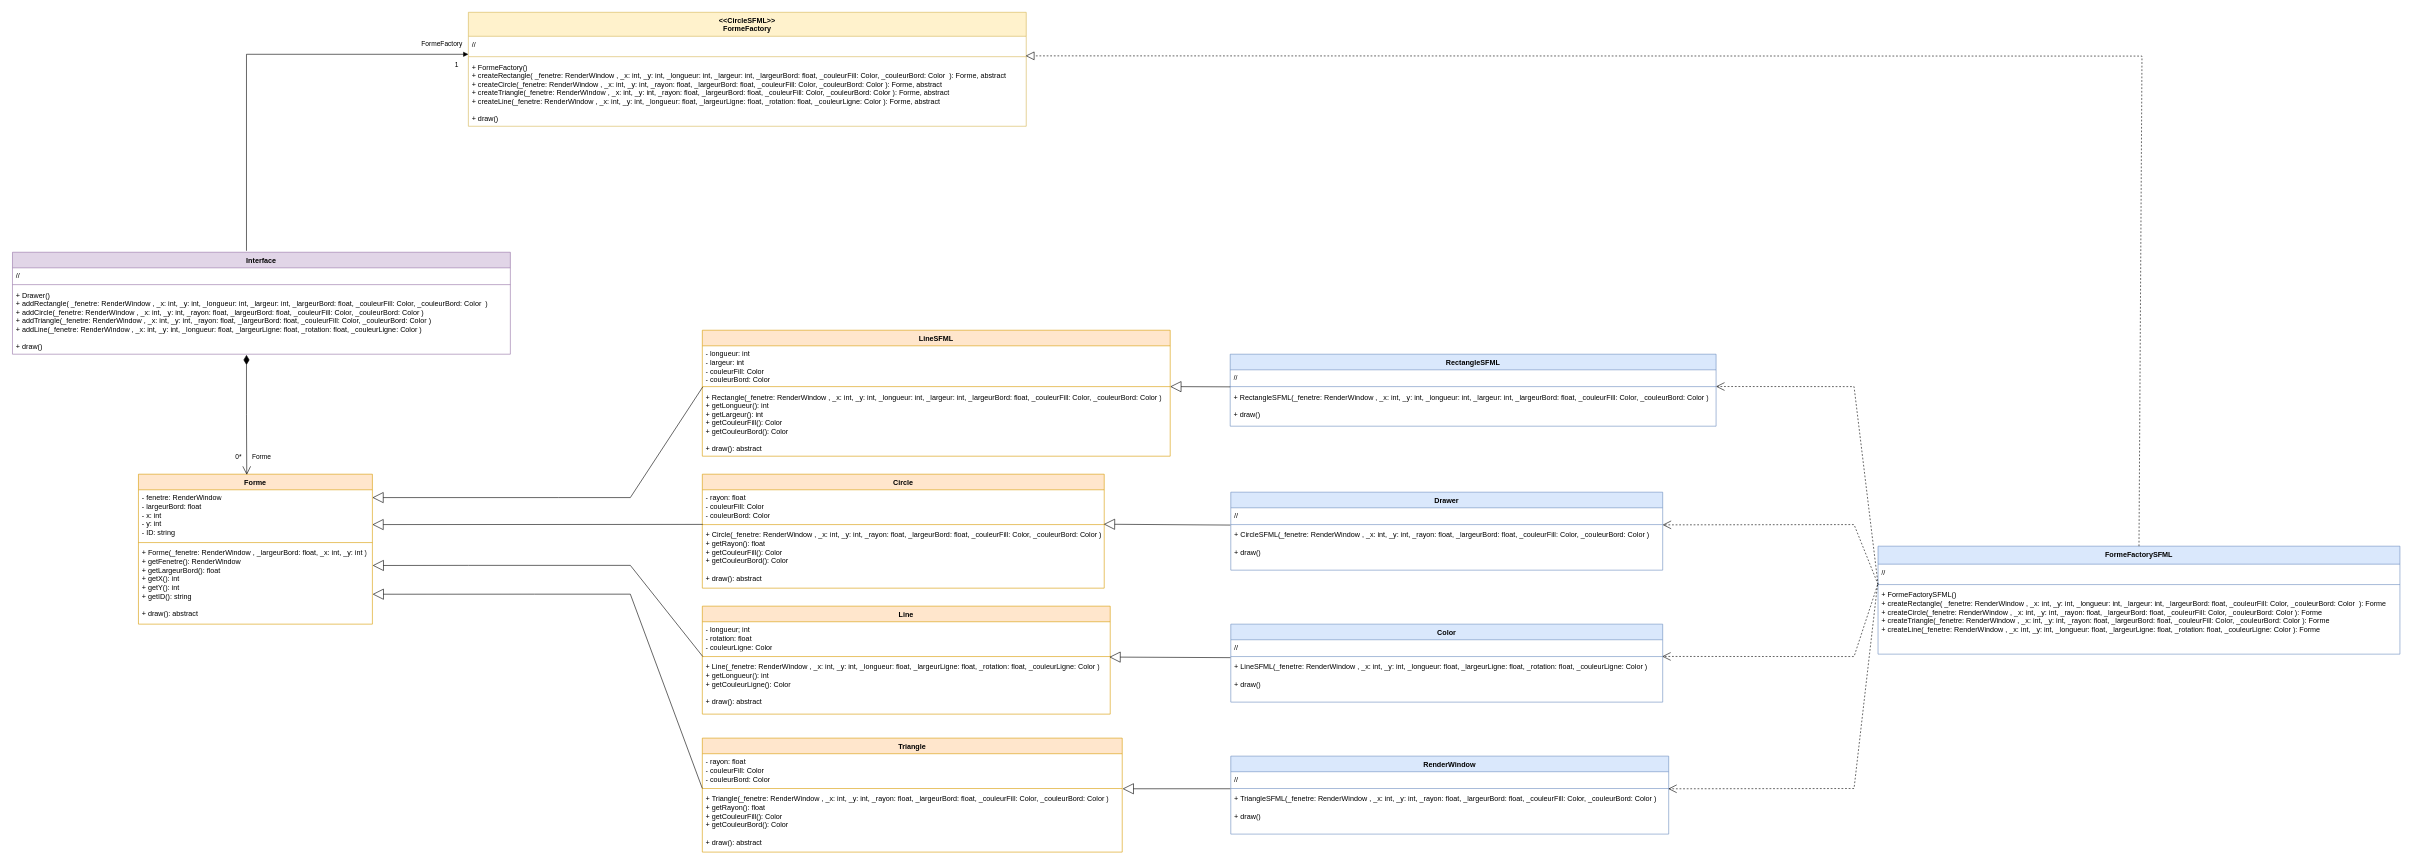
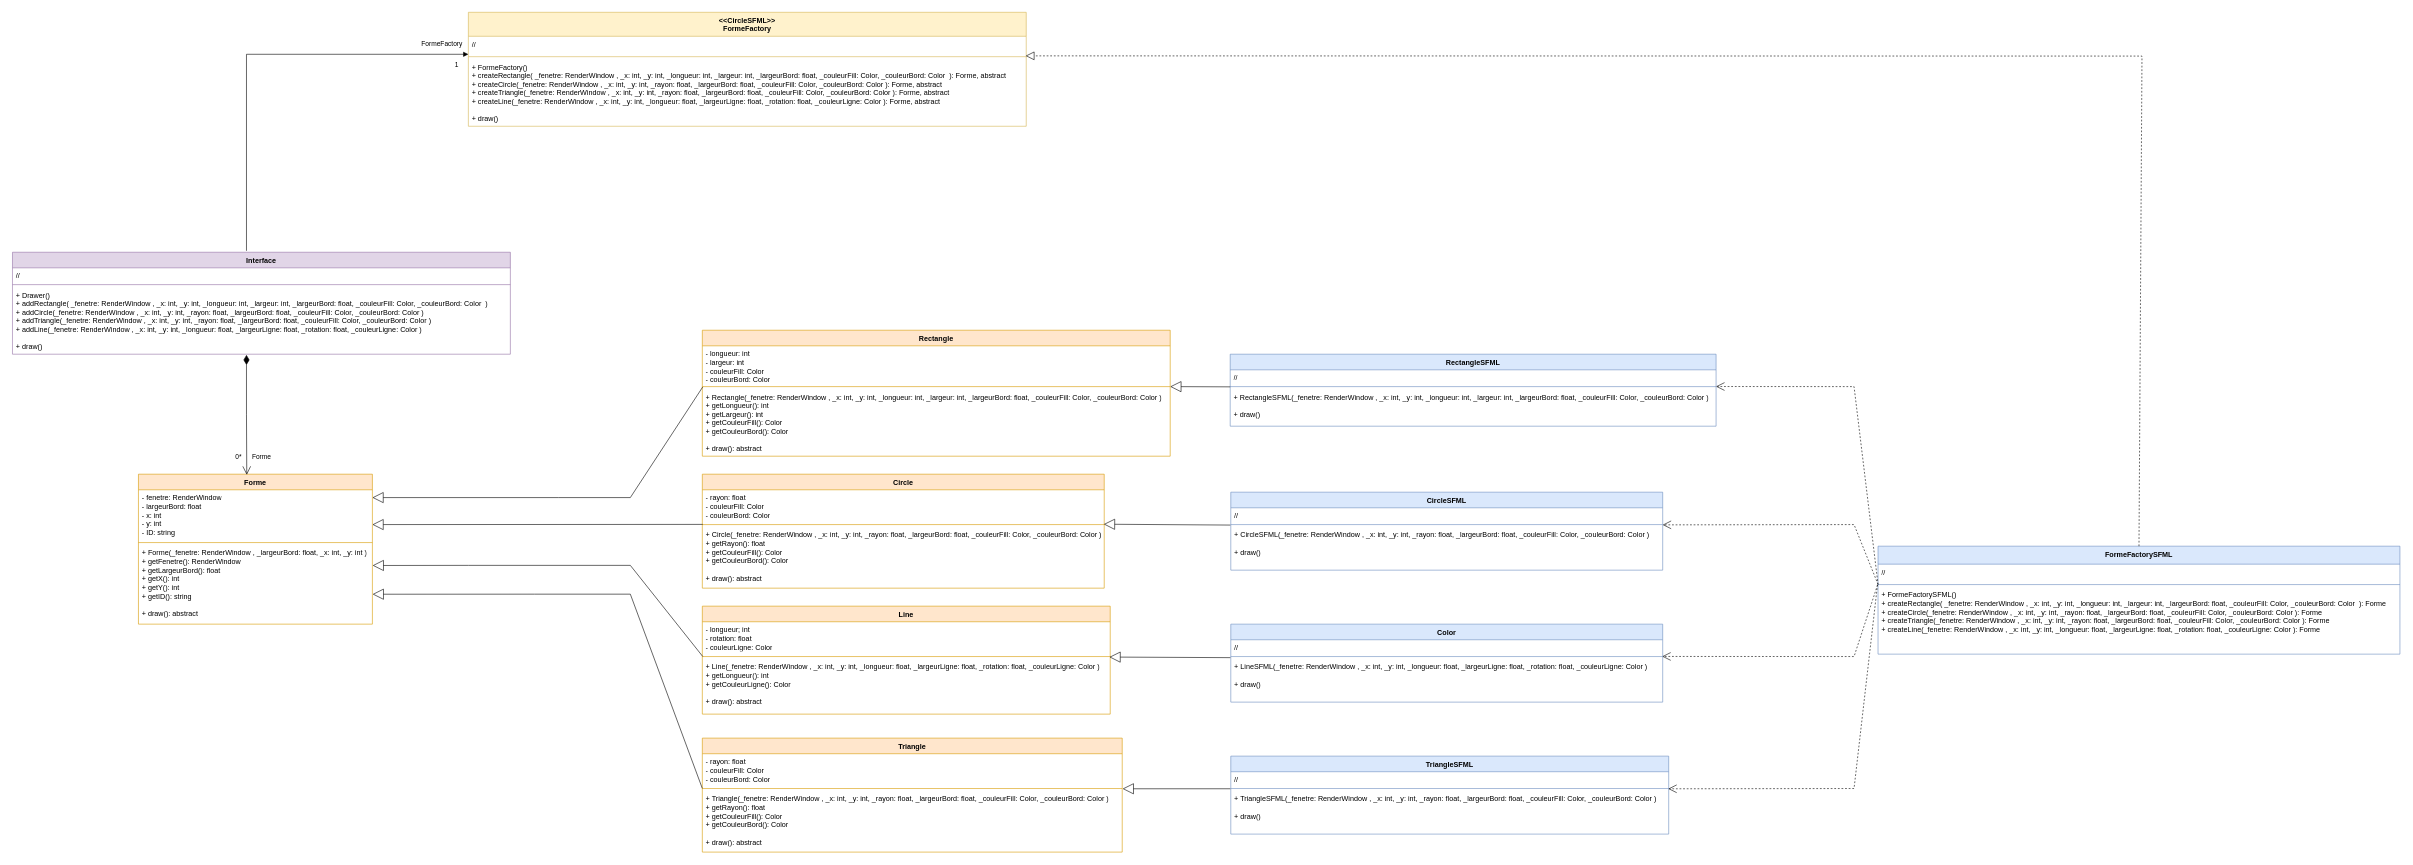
node "LineSFML": label "LineSFML" -> "Rectangle"
node "Drawer": label "Drawer" -> "CircleSFML"
node "RenderWindow": label "RenderWindow" -> "TriangleSFML"
